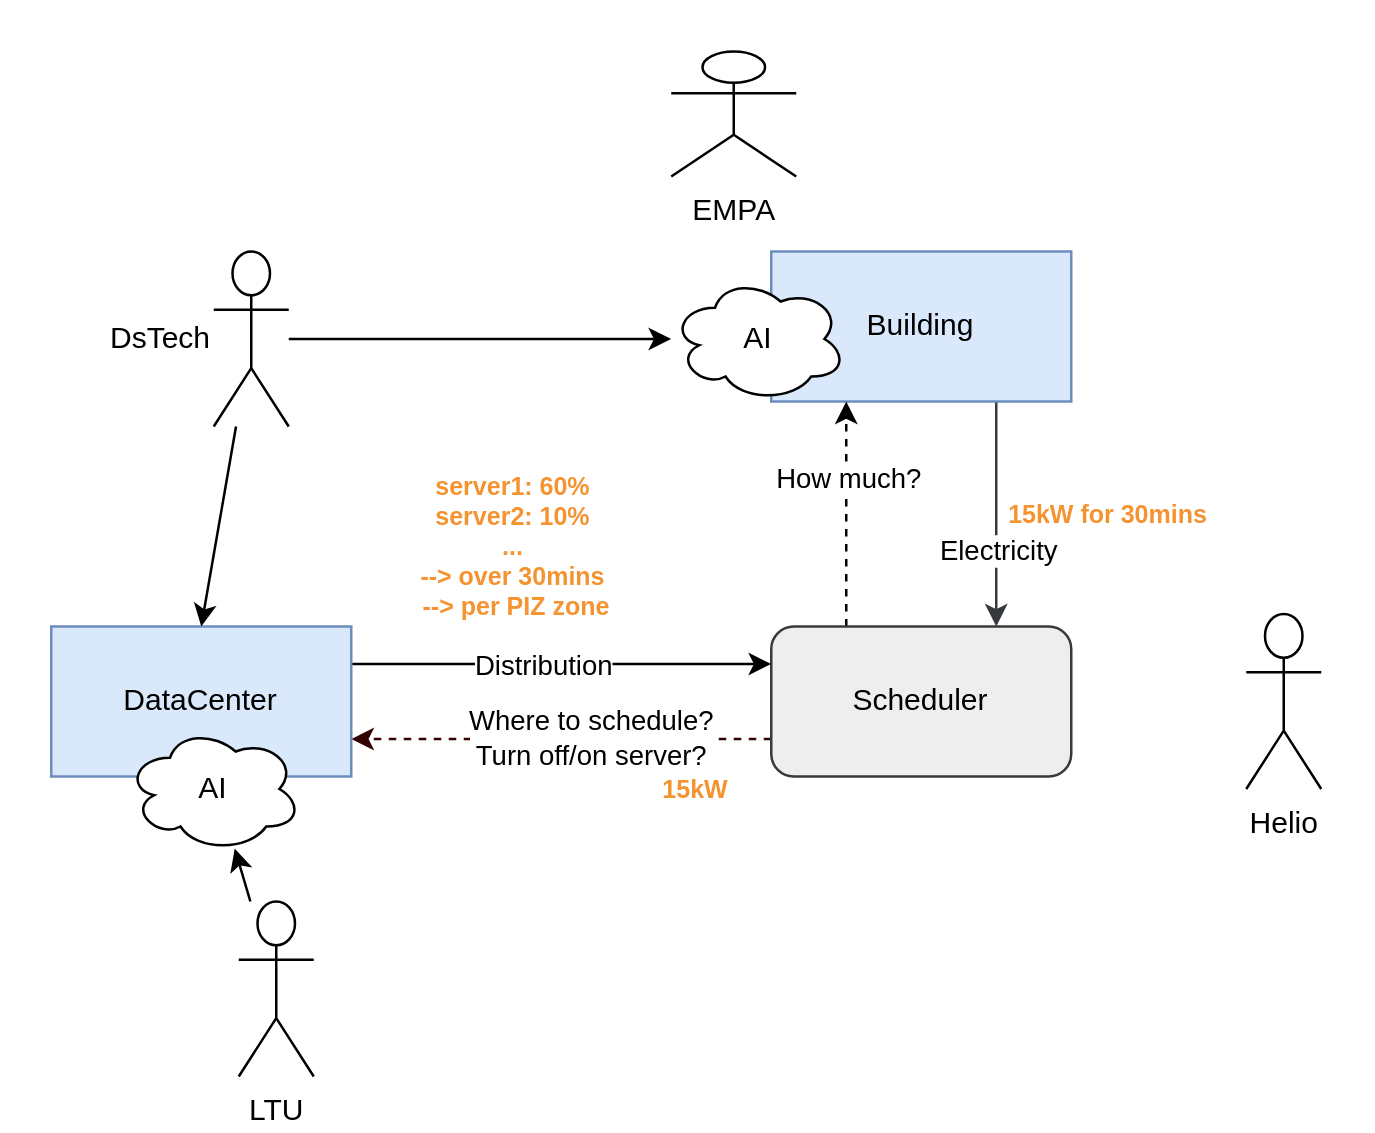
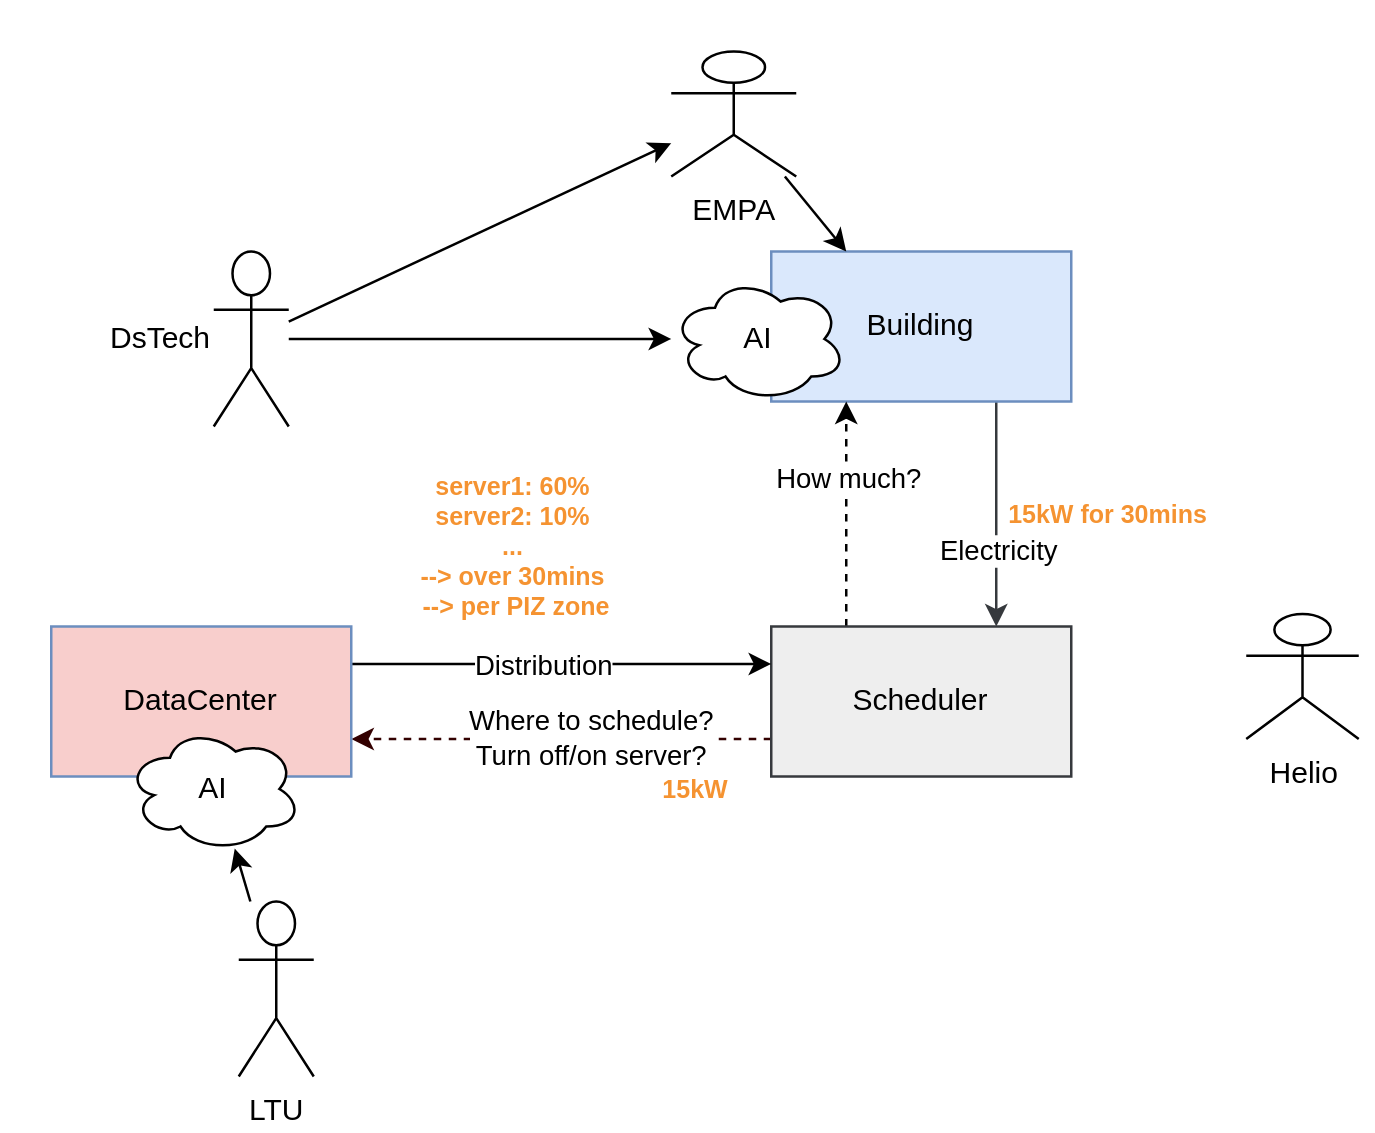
edge "EMPA" -> "Building": added
edge "DsTech" -> "DataCenter": now "DsTech" -> "EMPA"
node "DataCenter": fillcolor #dae8fc -> #f8cecc
node "Scheduler": shape rounded rectangle -> rectangle
node "Helio": size 75x175 -> 113x125
